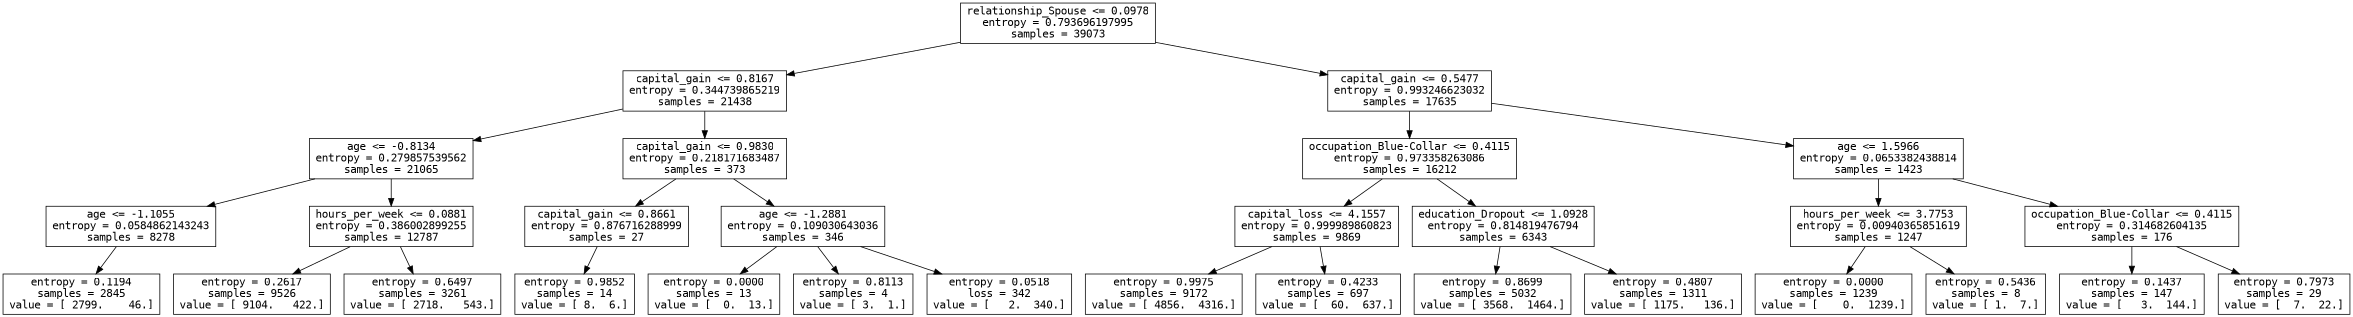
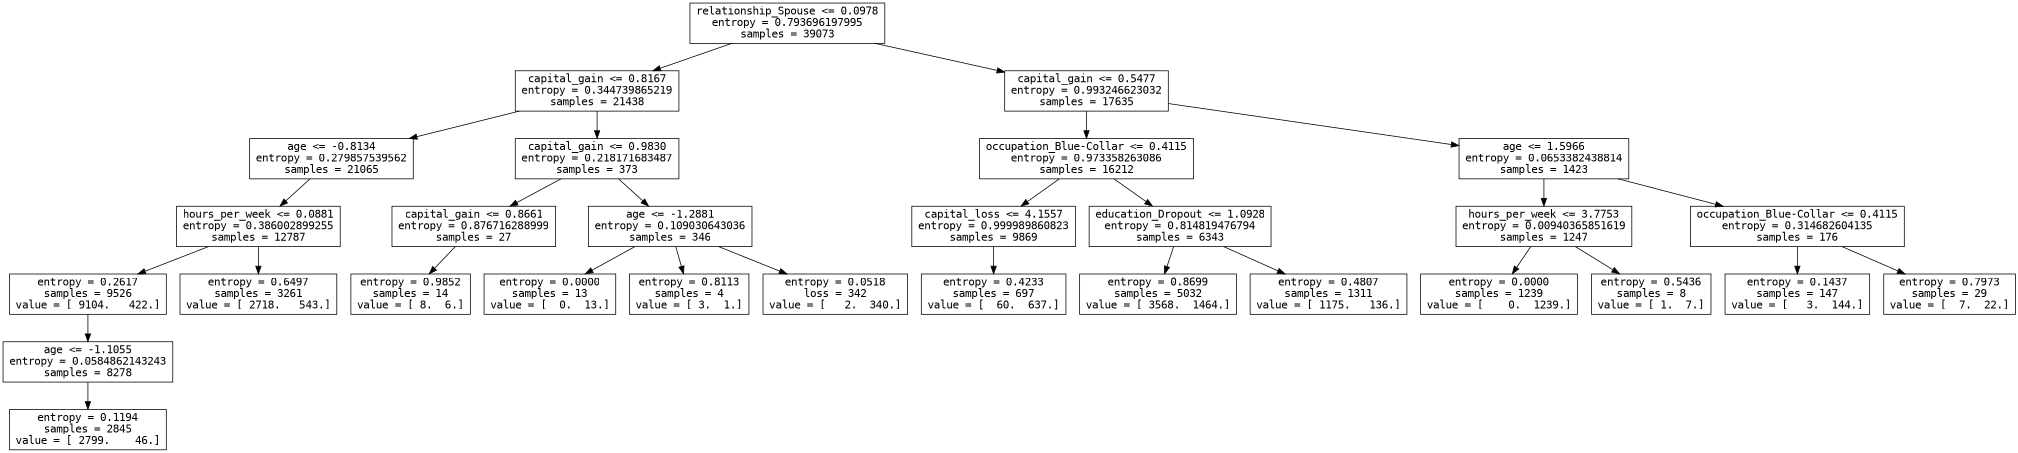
edge "age <= -0.8134 entropy = 0.279857539562 samples = 21065" -> "age <= -1.1055 entropy = 0.0584862143243 samples = 8278": now "entropy = 0.2617 samples = 9526 value = [ 9104.   422.]" -> "age <= -1.1055 entropy = 0.0584862143243 samples = 8278"
node "entropy = 0.9975 samples = 9172 value = [ 4856.  4316.]": removed
